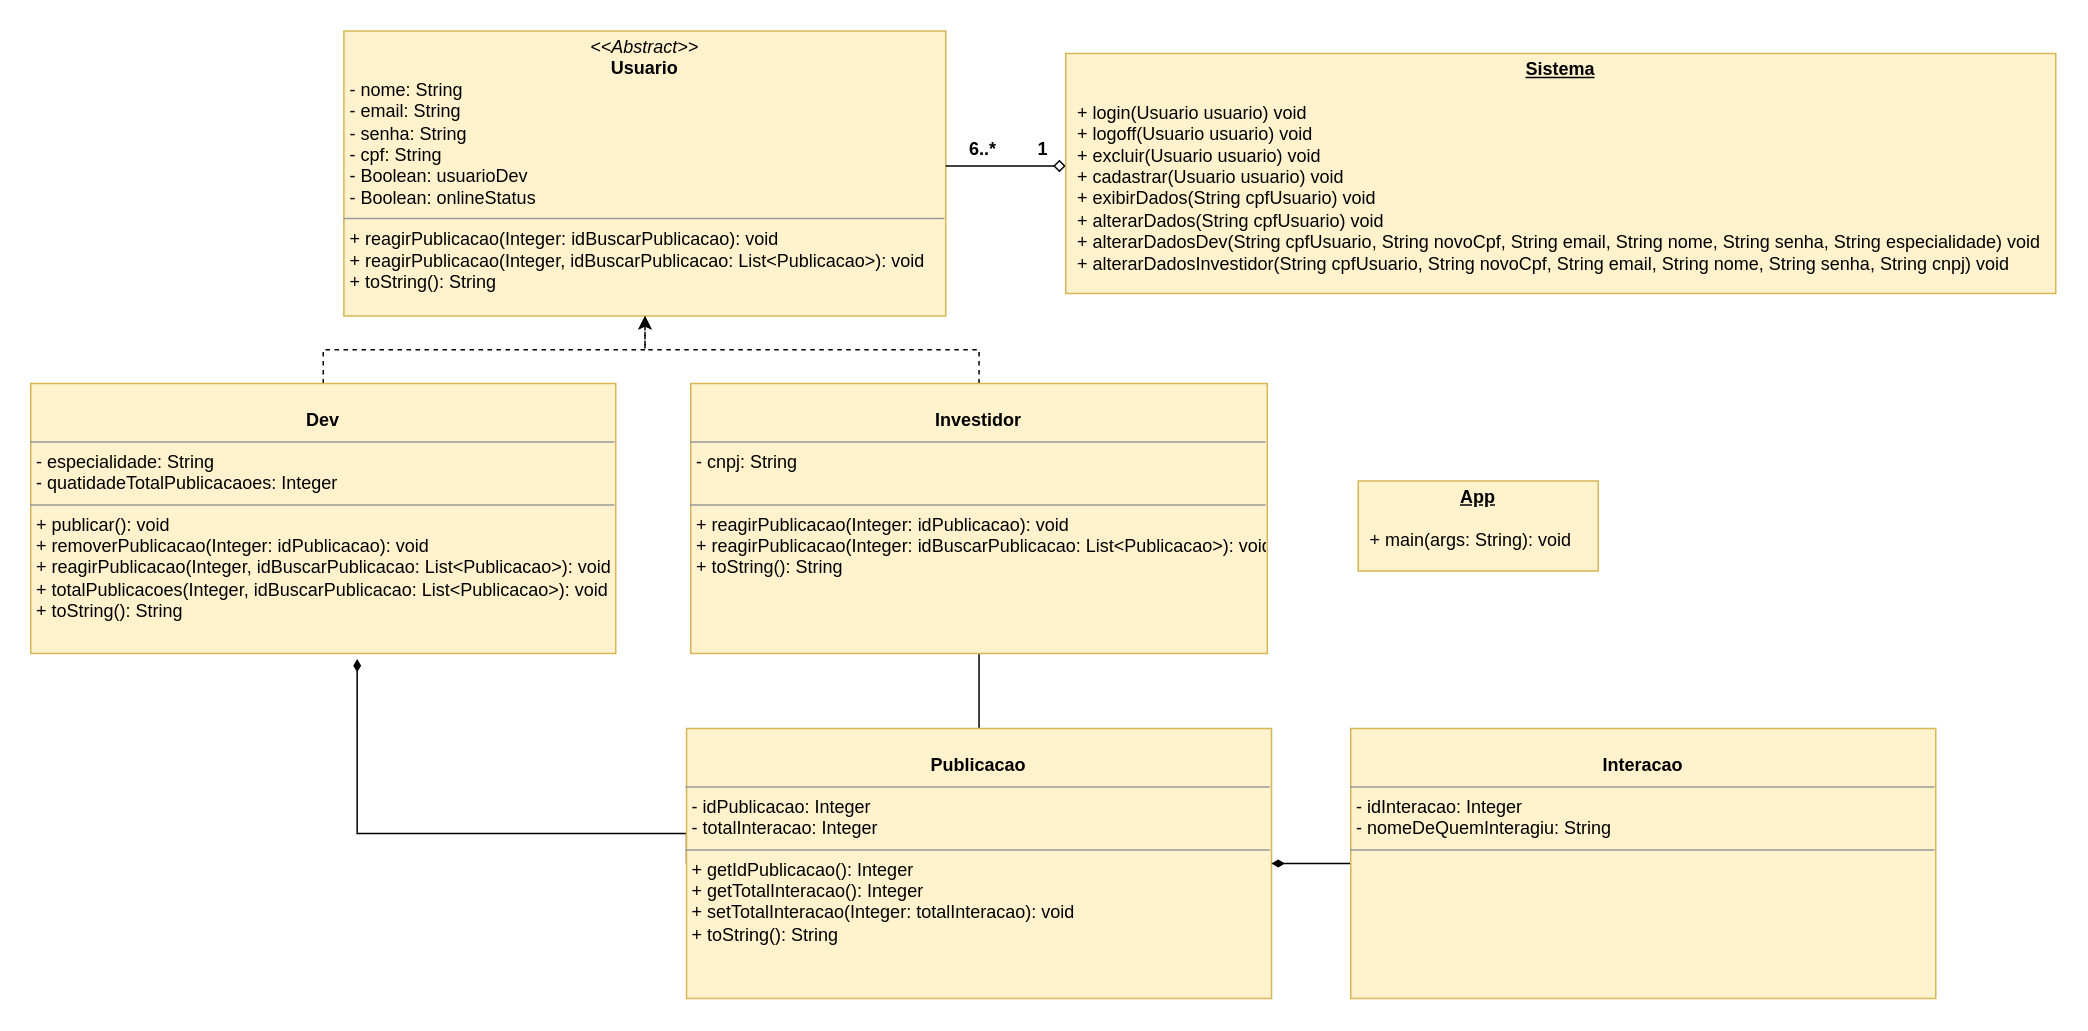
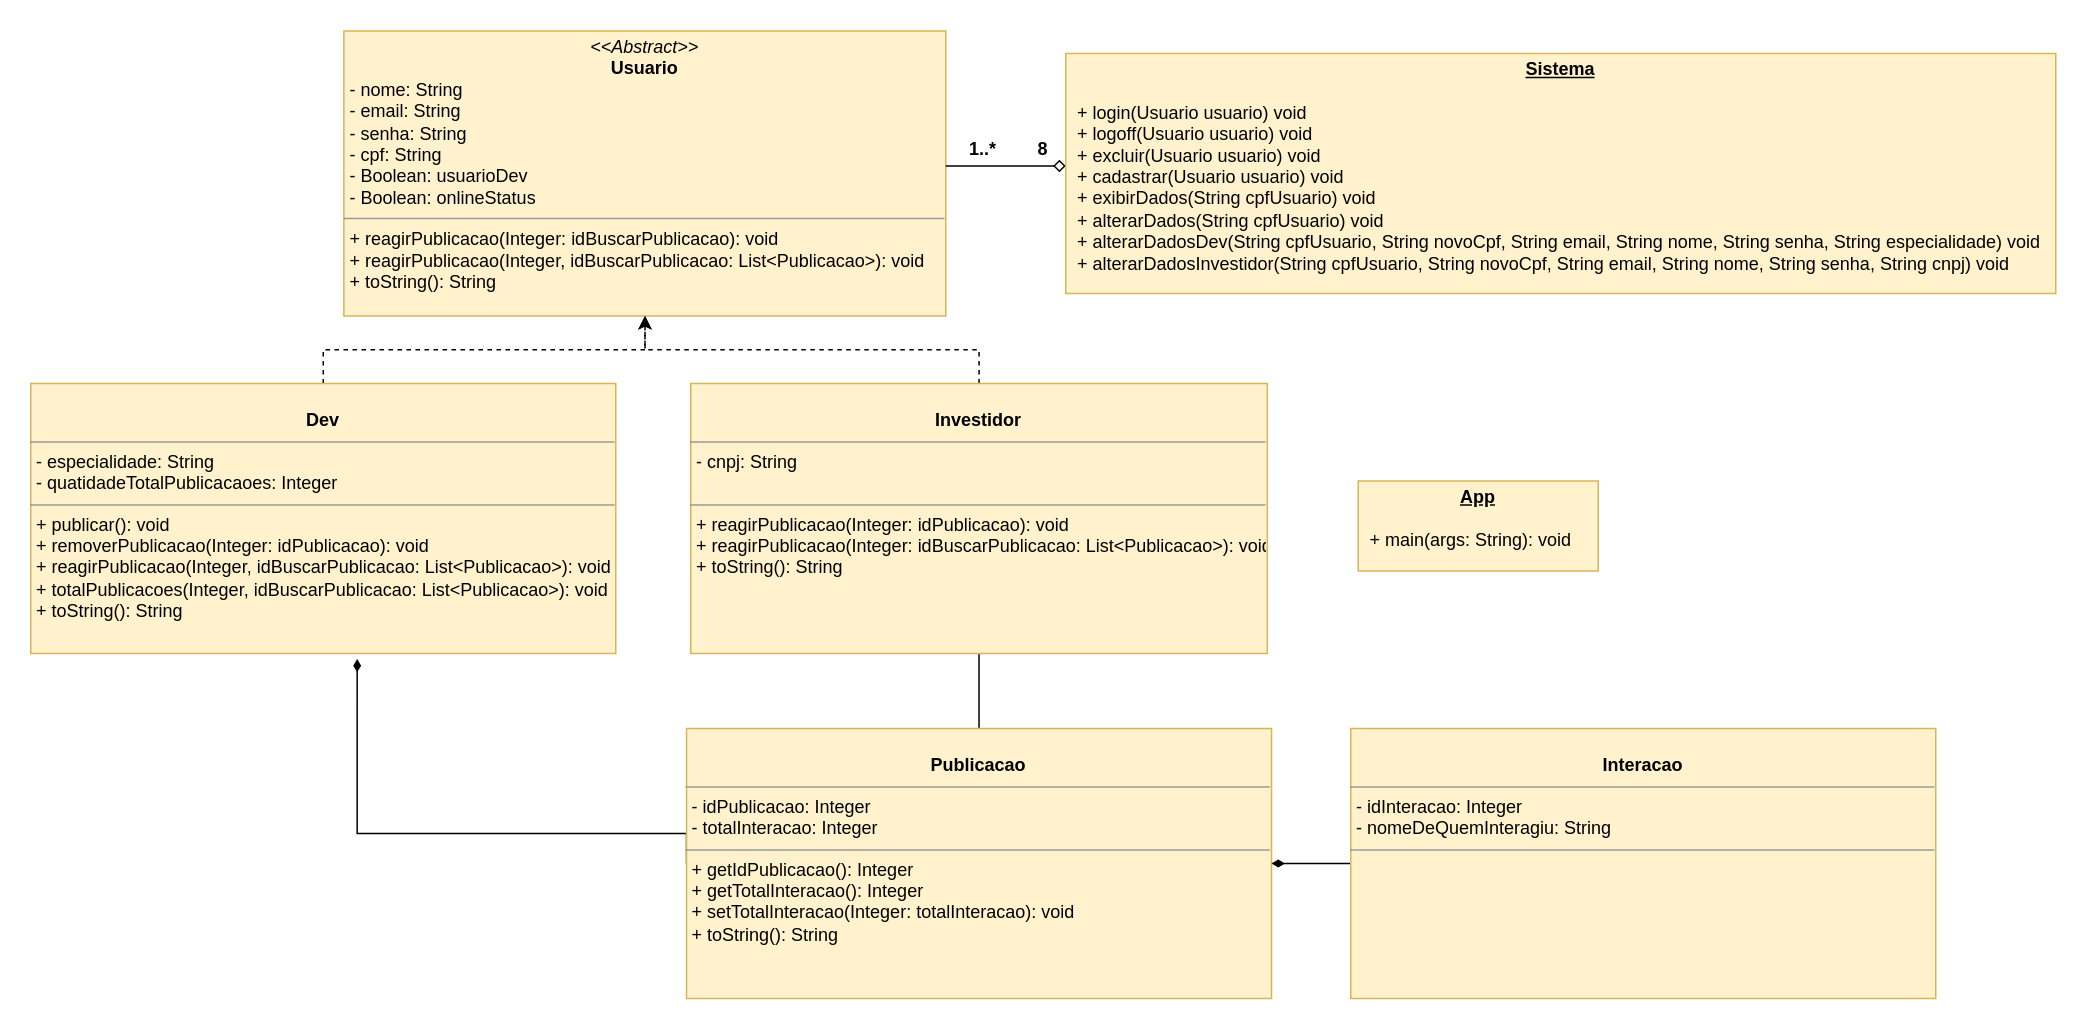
node "6..*": label "6..*" -> "1..*"
node "1": label "1" -> "8"
